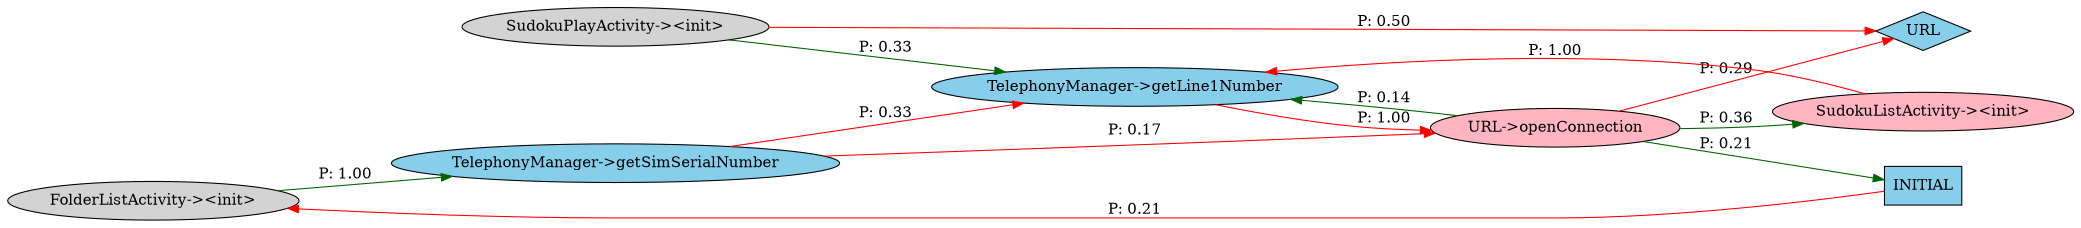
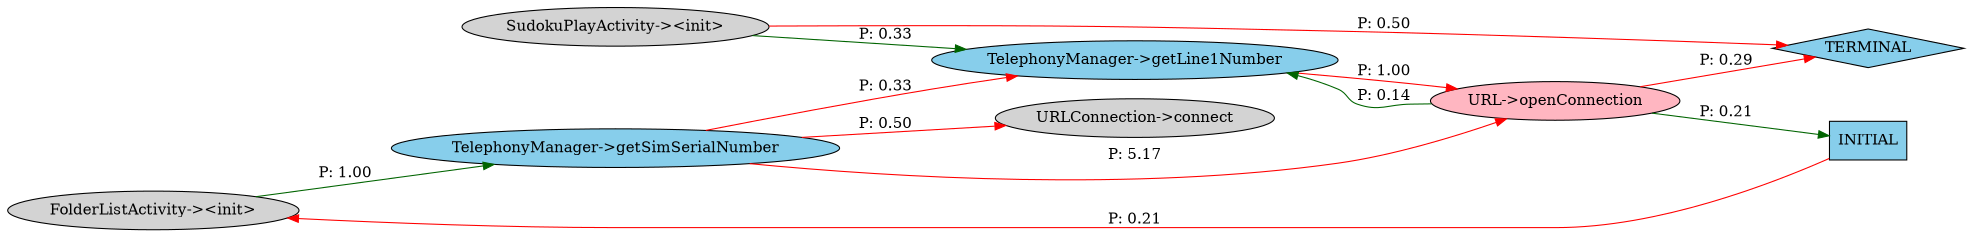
node "URL": label "URL" -> "TERMINAL"
node "SudokuListActivity-><init>": removed
node "URLConnection->connect": added
edge "TelephonyManager->getSimSerialNumber" -> "URL->openConnection": label "P: 0.17" -> "P: 5.17"
